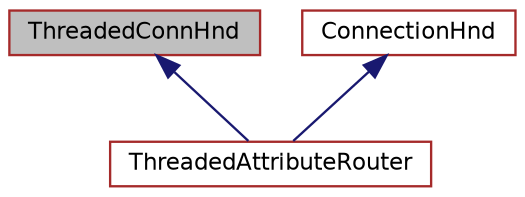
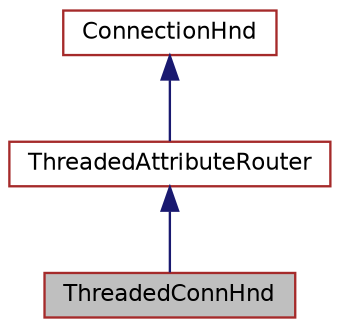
edge "ThreadedAttributeRouter" -> "ThreadedConnHnd": reversed
